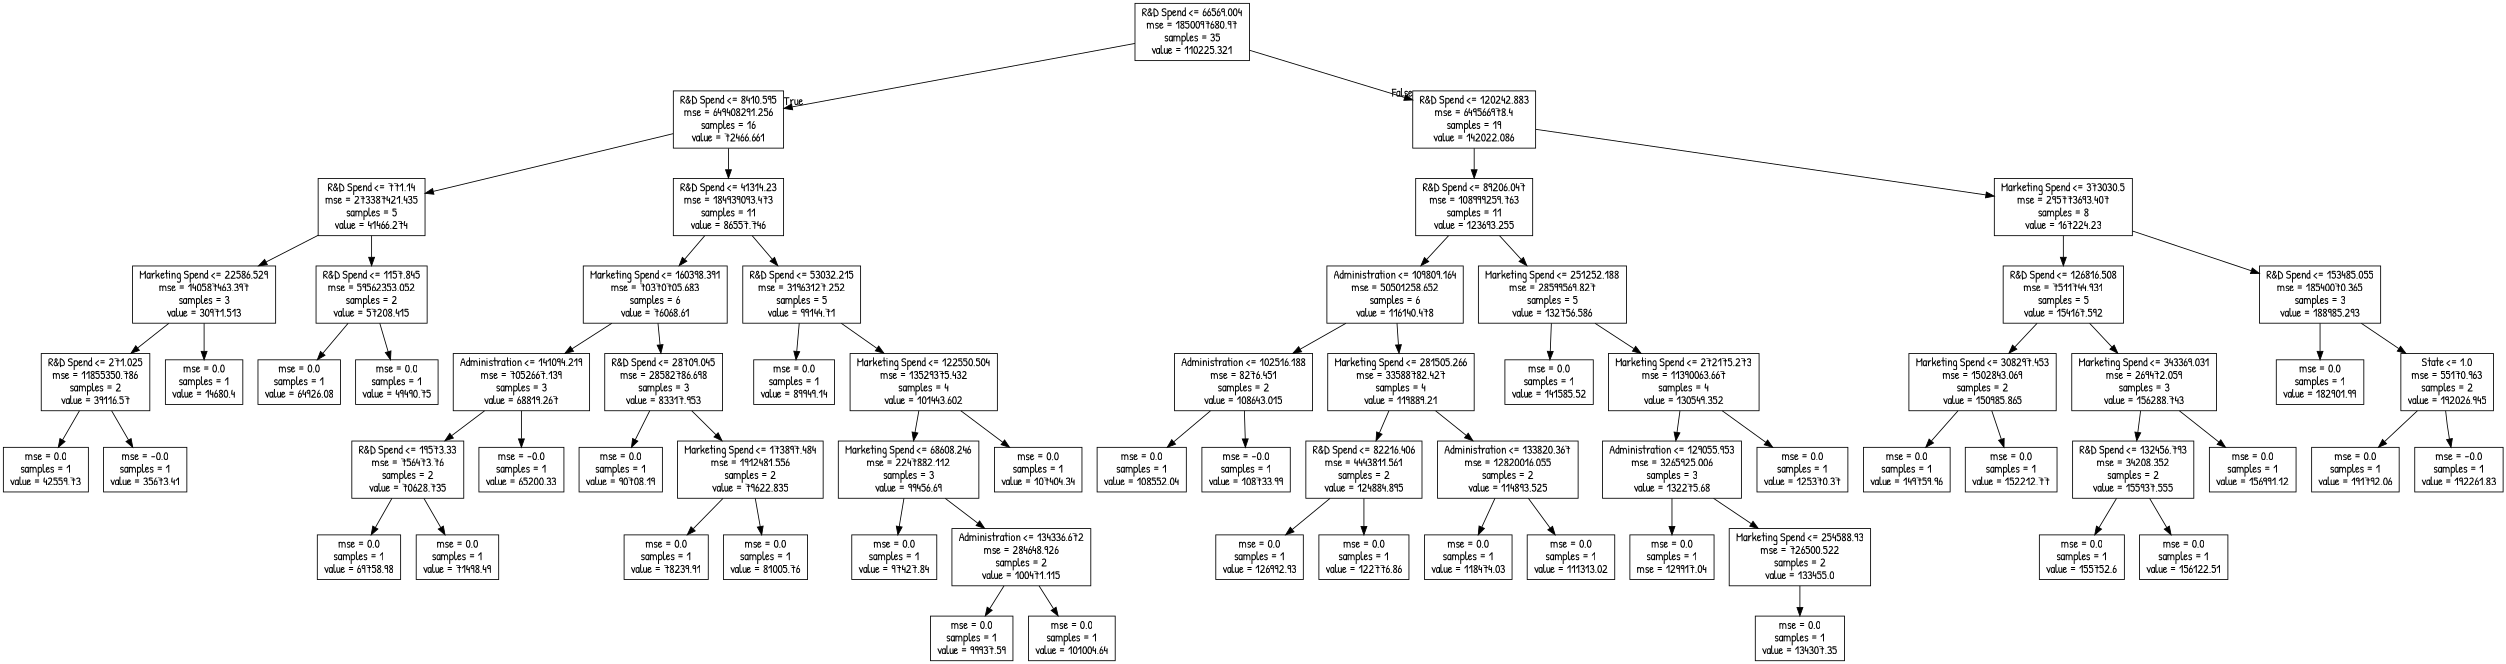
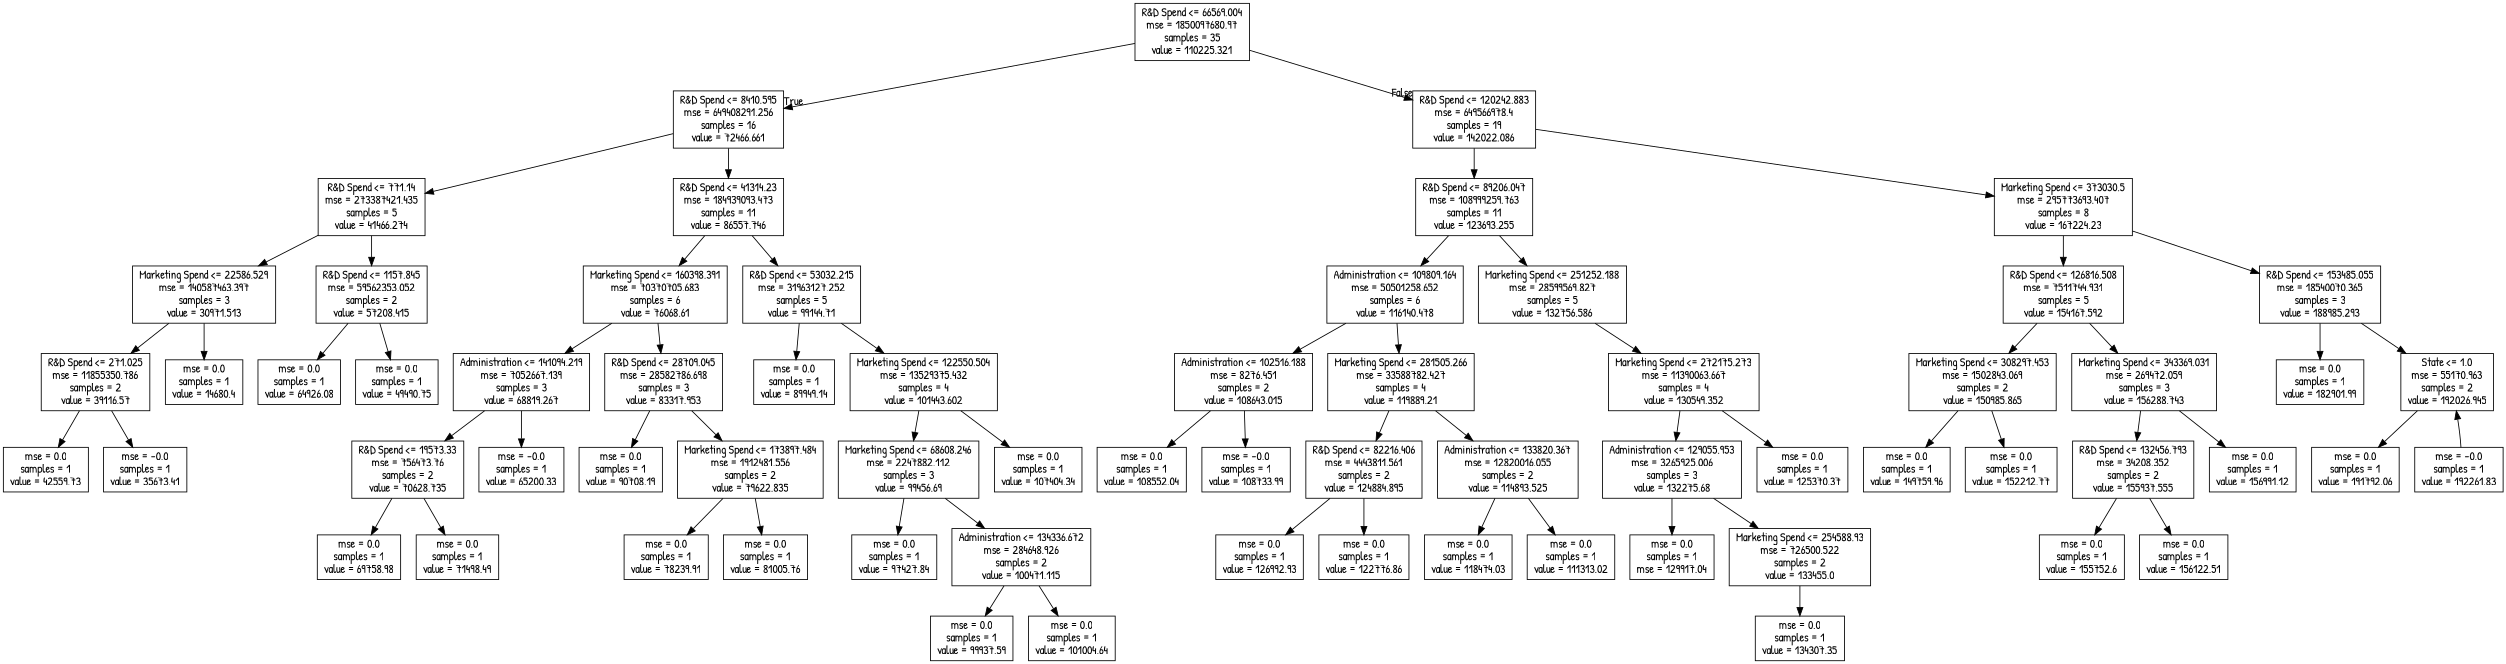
node "mse = 0.0 samples = 1 value = 141585.52": removed
edge "State <= 1.0 mse = 55170.963 samples = 2 value = 192026.945" -> "mse = -0.0 samples = 1 value = 192261.83": reversed
